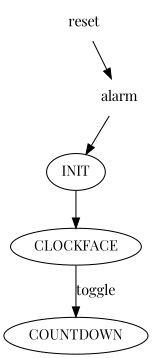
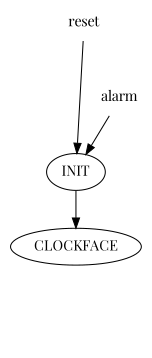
edge "reset" -> "alarm": now "reset" -> "INIT"
node "COUNTDOWN": removed
